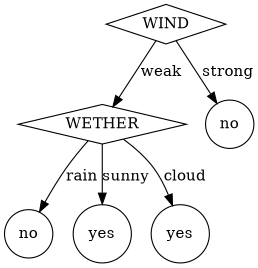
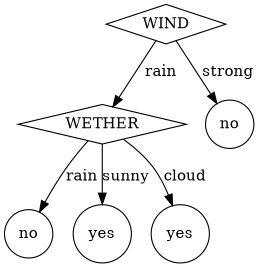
edge "WIND" -> "WETHER": label "weak" -> "rain"
